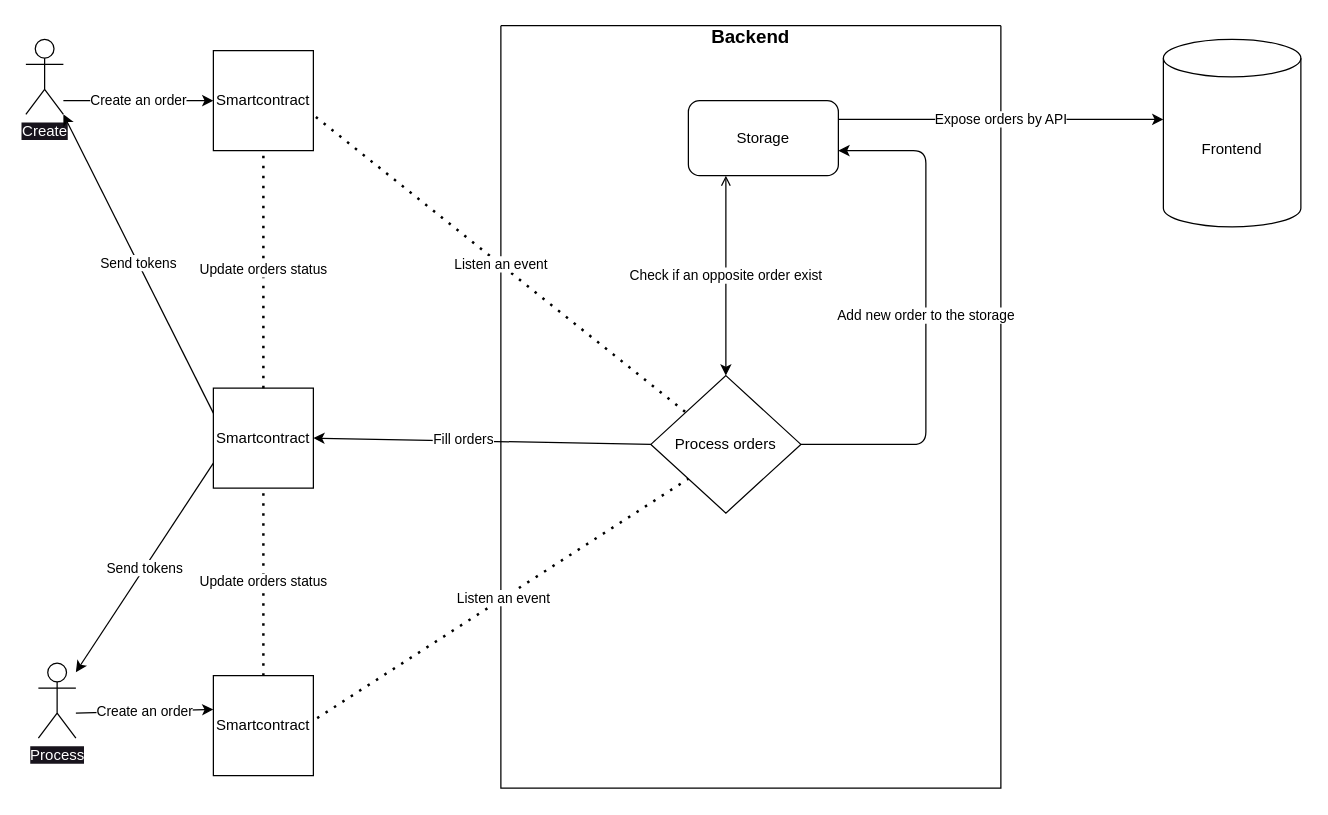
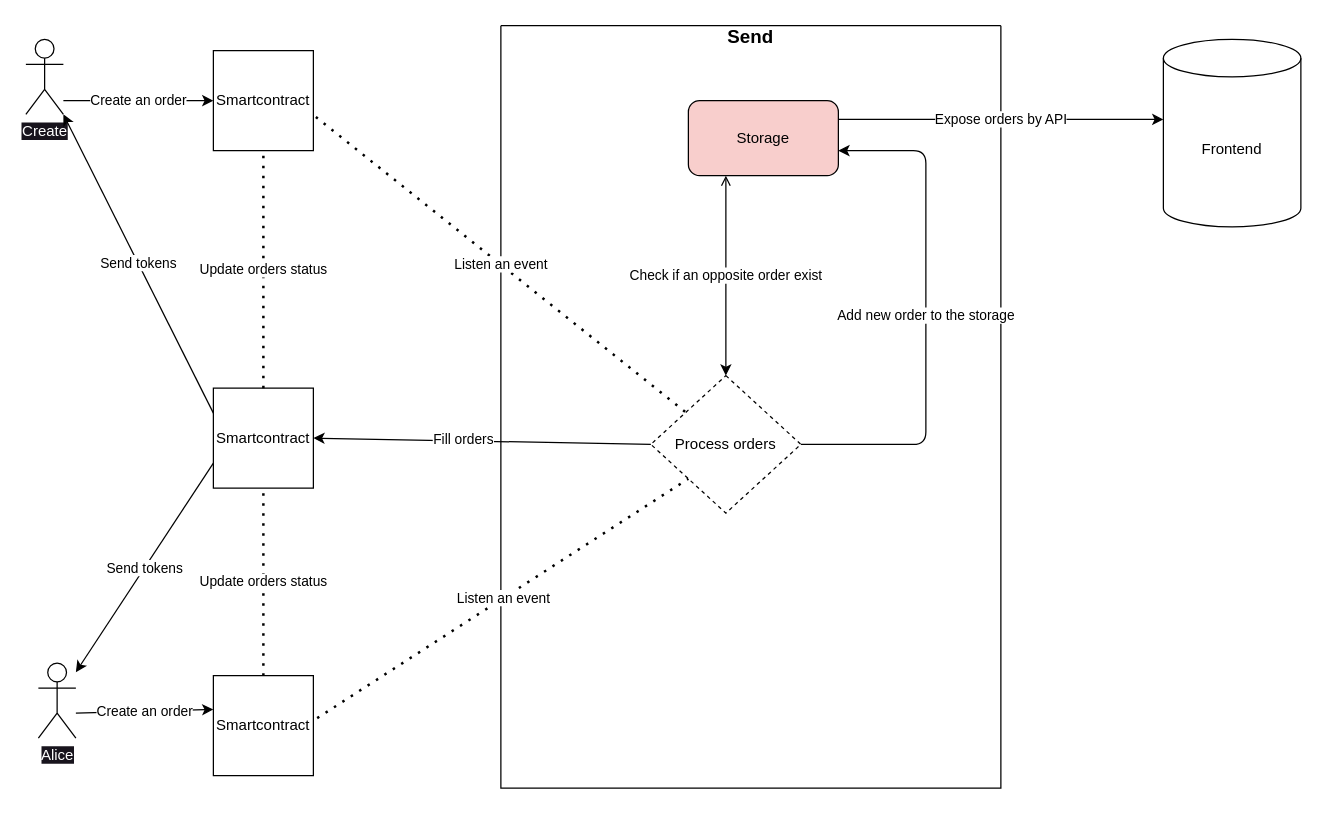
node "Backend": label "Backend" -> "Send"
node "Storage": fillcolor #ffffff -> #f8cecc
node "Process orders": style solid -> dashed
node "Process": label "Process" -> "Alice"
